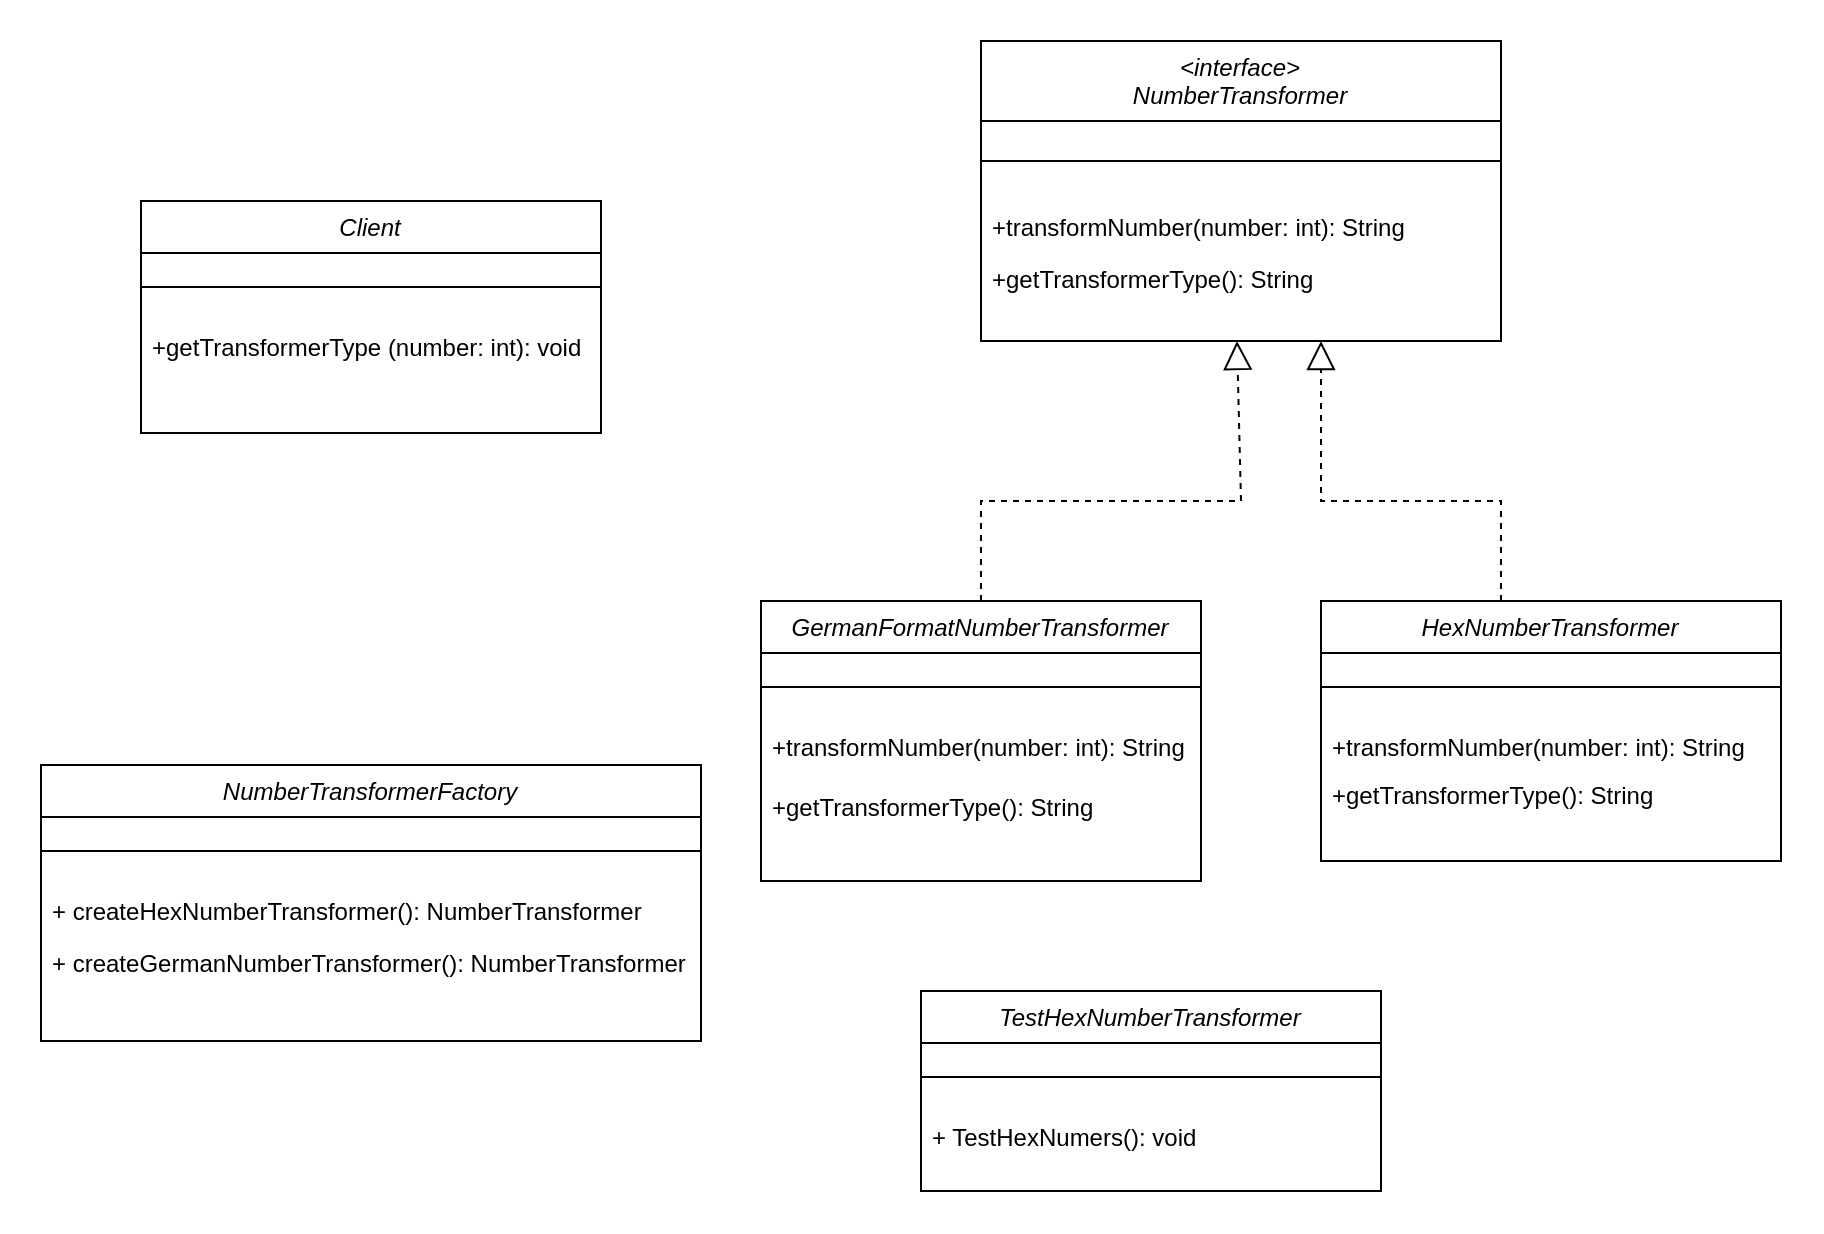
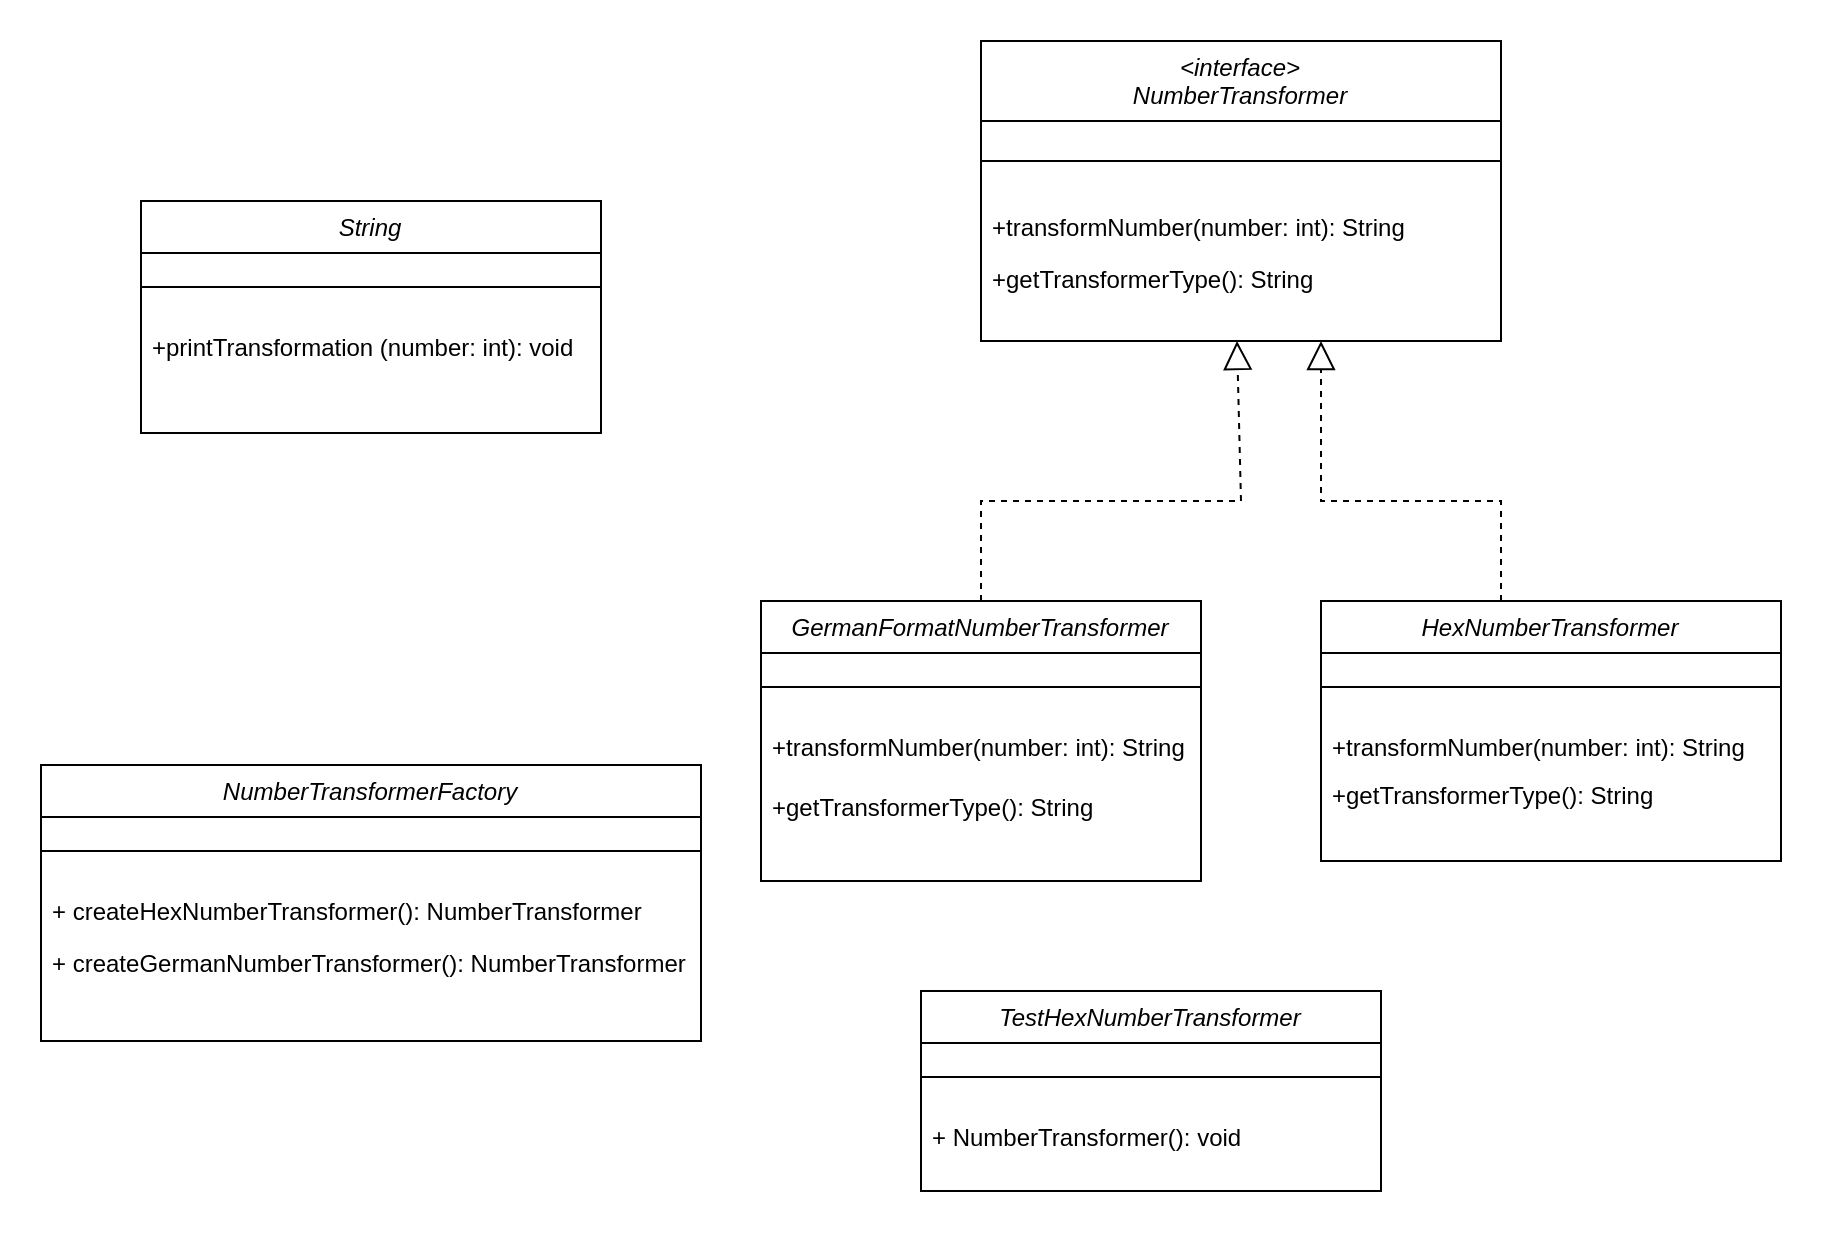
node "Client": label "Client" -> "String"
node "+getTransformerType (number: int): void": label "+getTransformerType (number: int): void" -> "+printTransformation (number: int): void"
node "+ TestHexNumers(): void": label "+ TestHexNumers(): void" -> "+ NumberTransformer(): void"
